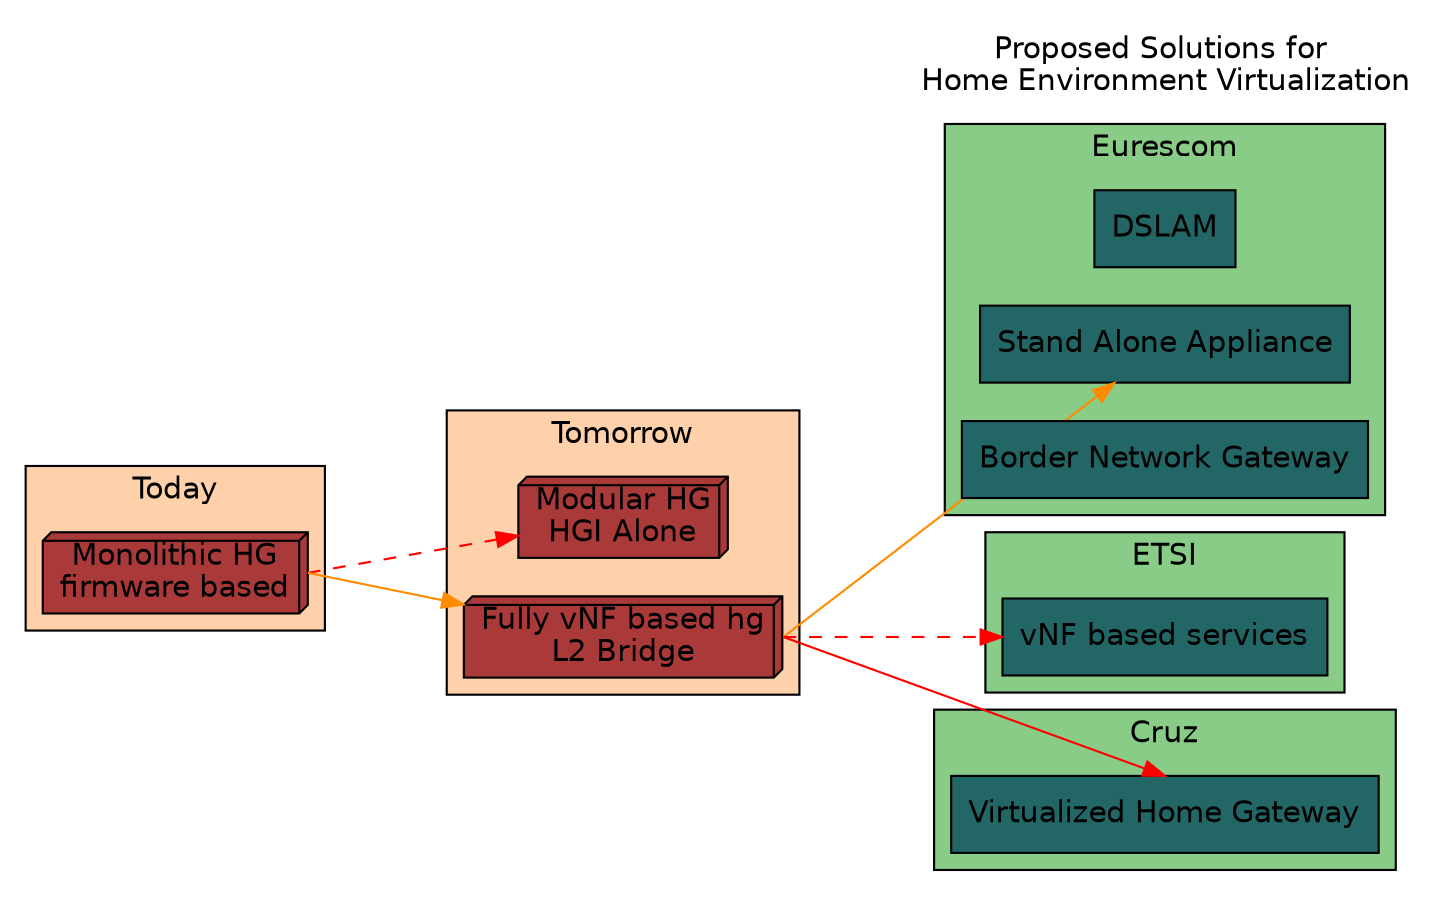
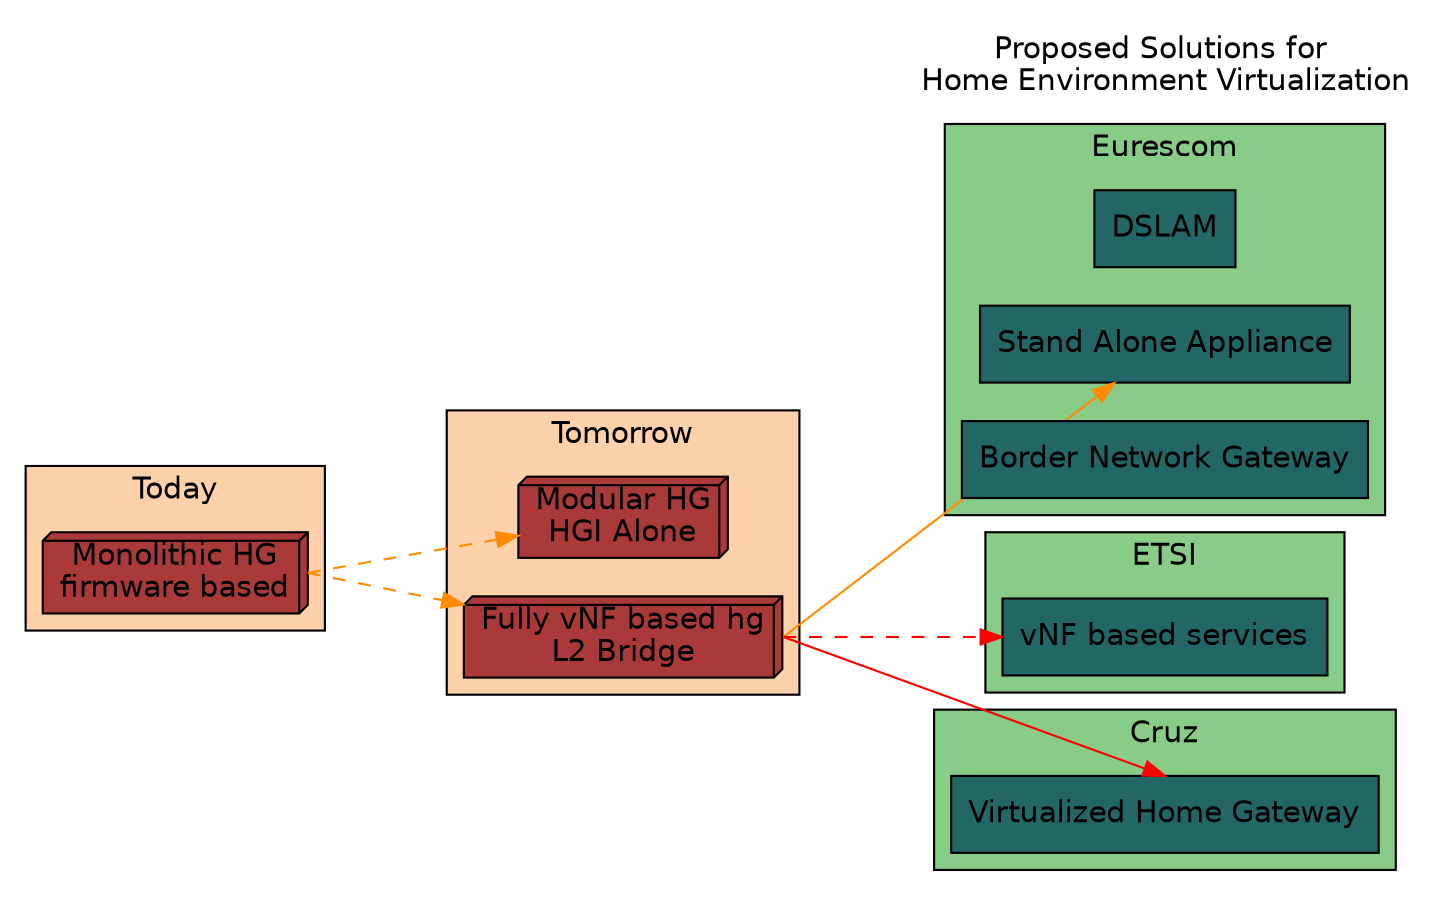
edge "Monolithic HG firmware based" -> "Modular HG HGI Alone": color red -> darkorange
edge "Monolithic HG firmware based" -> "Fully vNF based hg L2 Bridge": style solid -> dashed
